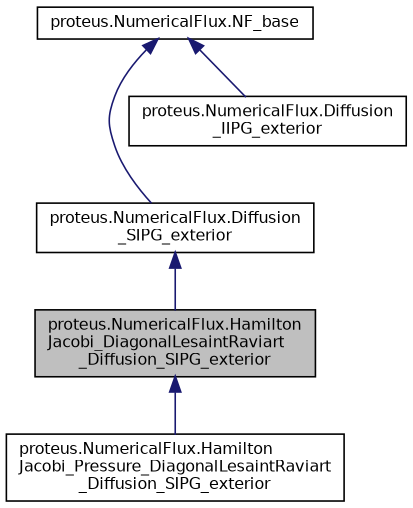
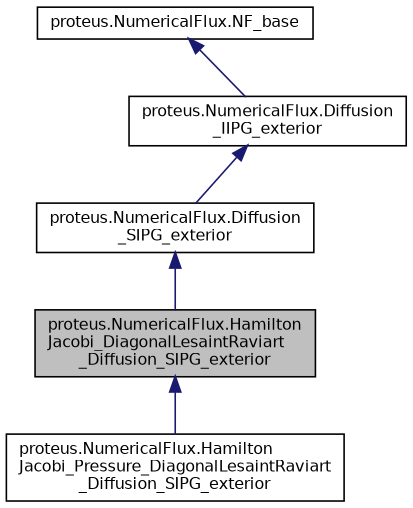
edge "proteus.NumericalFlux.Diffusion _SIPG_exterior" -> "proteus.NumericalFlux.NF_base": now "proteus.NumericalFlux.Diffusion _SIPG_exterior" -> "proteus.NumericalFlux.Diffusion _IIPG_exterior"
